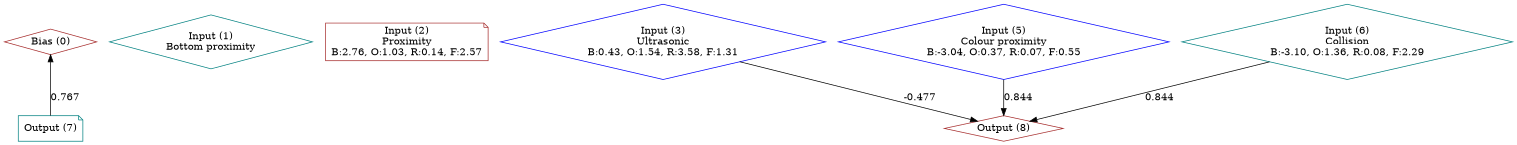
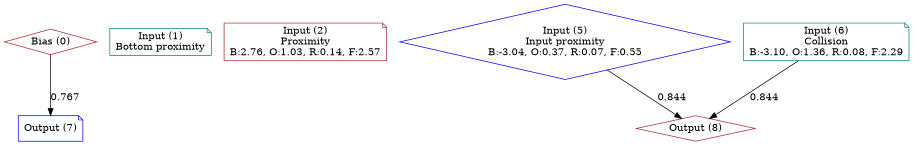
node "Input (1) Bottom proximity": shape diamond -> note
node "Input (3) Ultrasonic B:0.43, O:1.54, R:3.58, F:1.31": removed
node "Input (5) Colour proximity B:-3.04, O:0.37, R:0.07, F:0.55": label "Input (5) Colour proximity B:-3.04, O:0.37, R:0.07, F:0.55" -> "Input (5) Input proximity B:-3.04, O:0.37, R:0.07, F:0.55"
node "Input (6) Collision B:-3.10, O:1.36, R:0.08, F:2.29": shape diamond -> note
edge "Output (7)" -> "Bias (0)": reversed
node "Output (7)": color teal -> blue
